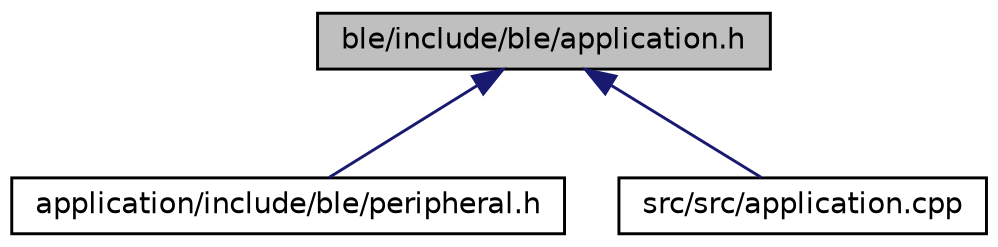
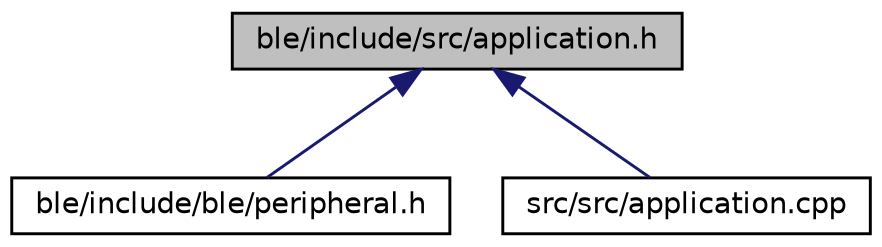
node "ble/include/ble/application.h": label "ble/include/ble/application.h" -> "ble/include/src/application.h"
node "application/include/ble/peripheral.h": label "application/include/ble/peripheral.h" -> "ble/include/ble/peripheral.h"
